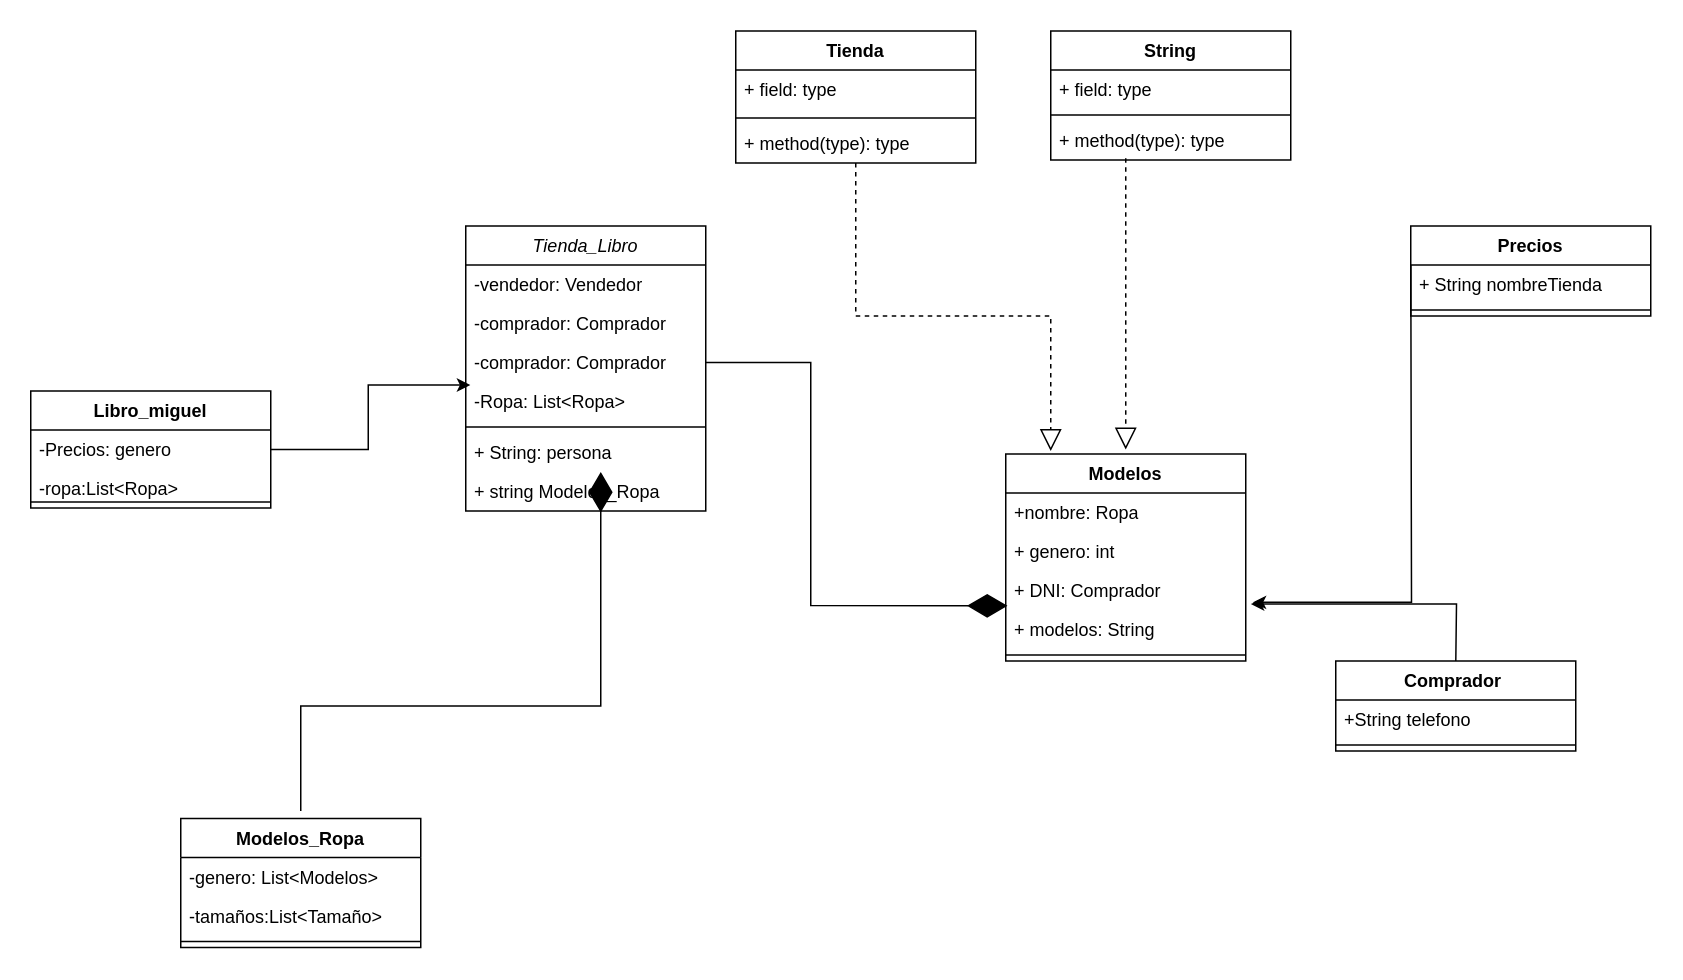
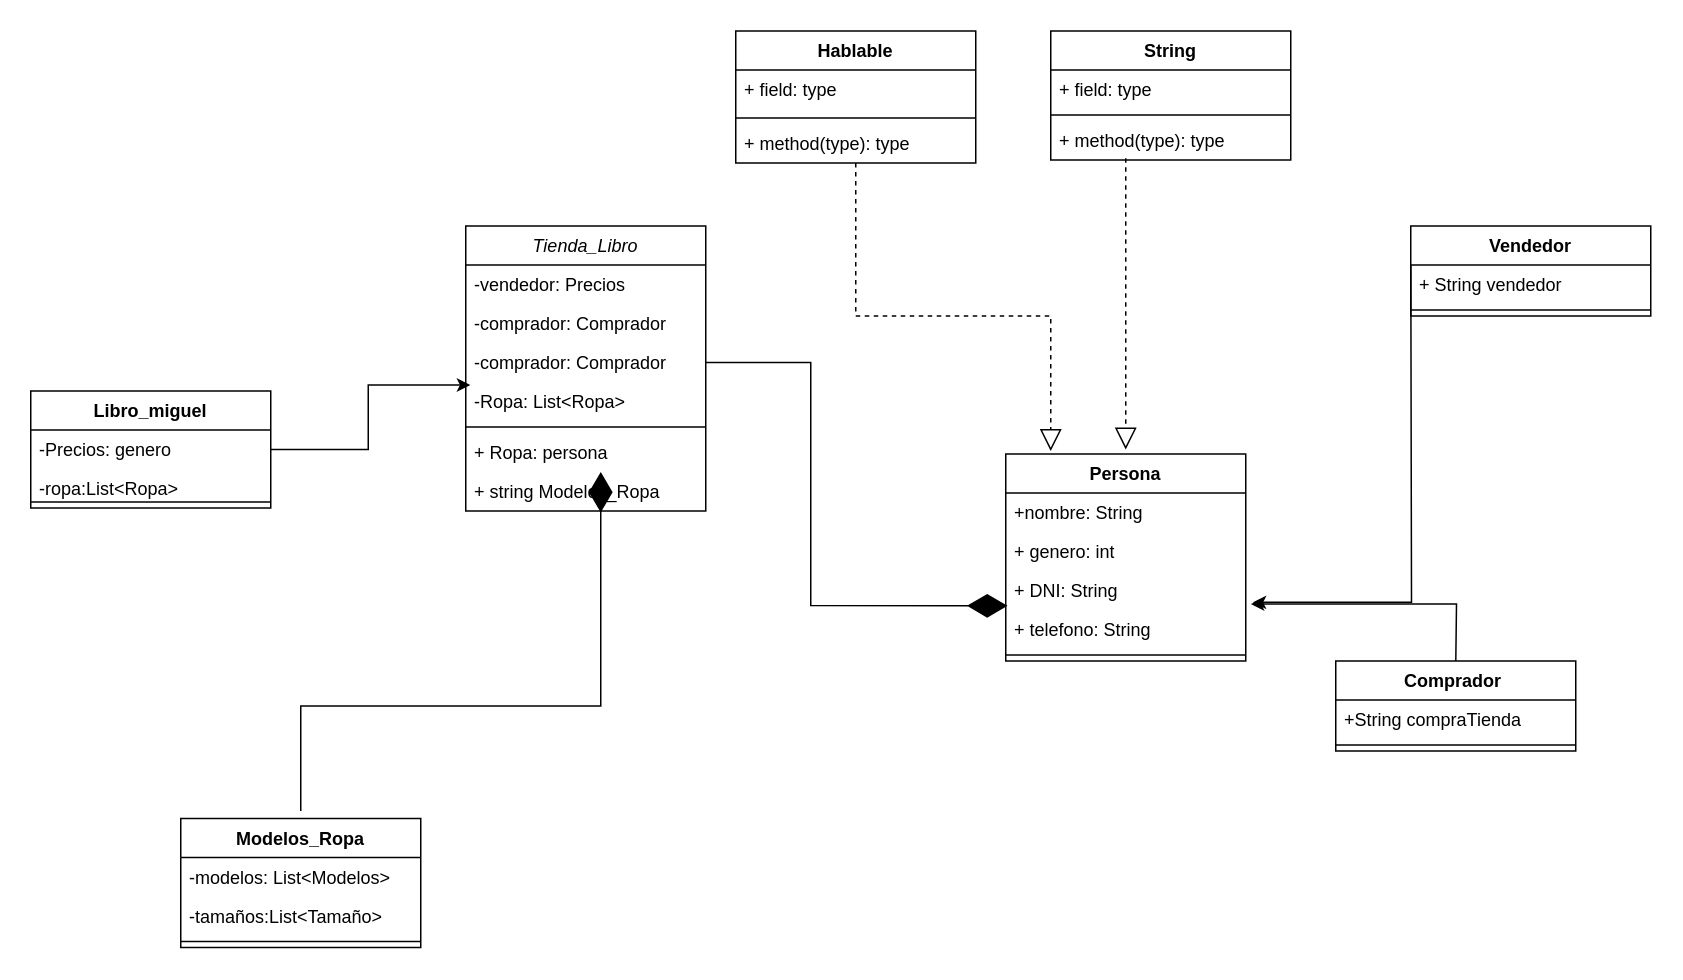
node "Tienda": label "Tienda" -> "Hablable"
node "Precios": label "Precios" -> "Vendedor"
node "-vendedor: Vendedor": label "-vendedor: Vendedor" -> "-vendedor: Precios"
node "+ String nombreTienda": label "+ String nombreTienda" -> "+ String vendedor"
node "+ String: persona": label "+ String: persona" -> "+ Ropa: persona"
node "Modelos": label "Modelos" -> "Persona"
node "+nombre: Ropa": label "+nombre: Ropa" -> "+nombre: String"
node "+ DNI: Comprador": label "+ DNI: Comprador" -> "+ DNI: String"
node "+ modelos: String": label "+ modelos: String" -> "+ telefono: String"
node "+String telefono": label "+String telefono" -> "+String compraTienda"
node "-genero: List<Modelos>": label "-genero: List<Modelos>" -> "-modelos: List<Modelos>"
